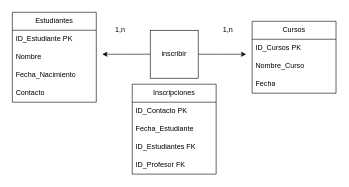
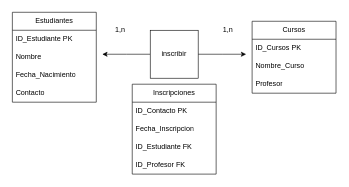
node "Fecha": label "Fecha" -> "Profesor"
node "Fecha_Estudiante": label "Fecha_Estudiante" -> "Fecha_Inscripcion"
node "ID_Estudiantes FK": label "ID_Estudiantes FK" -> "ID_Estudiante FK"
